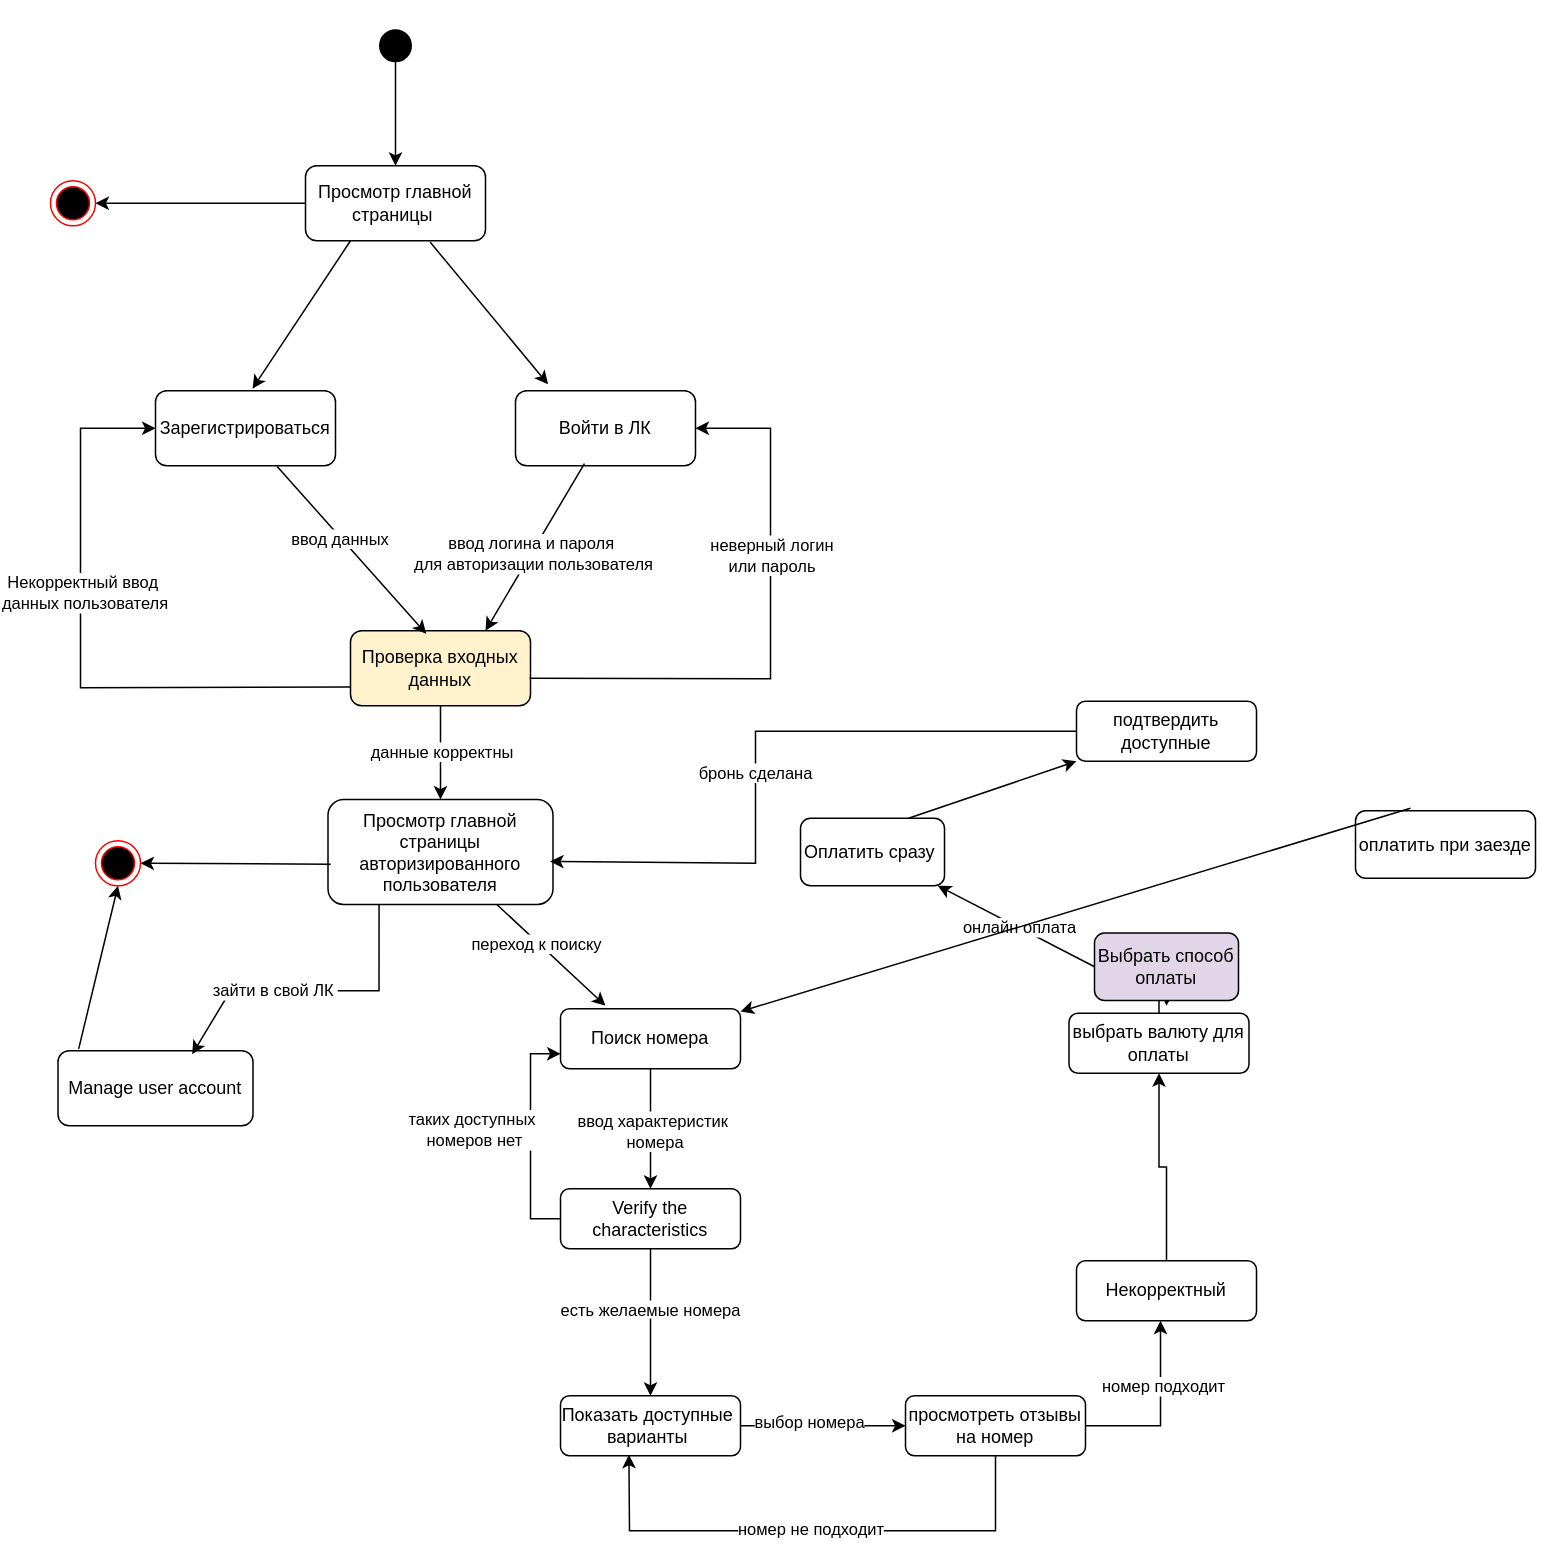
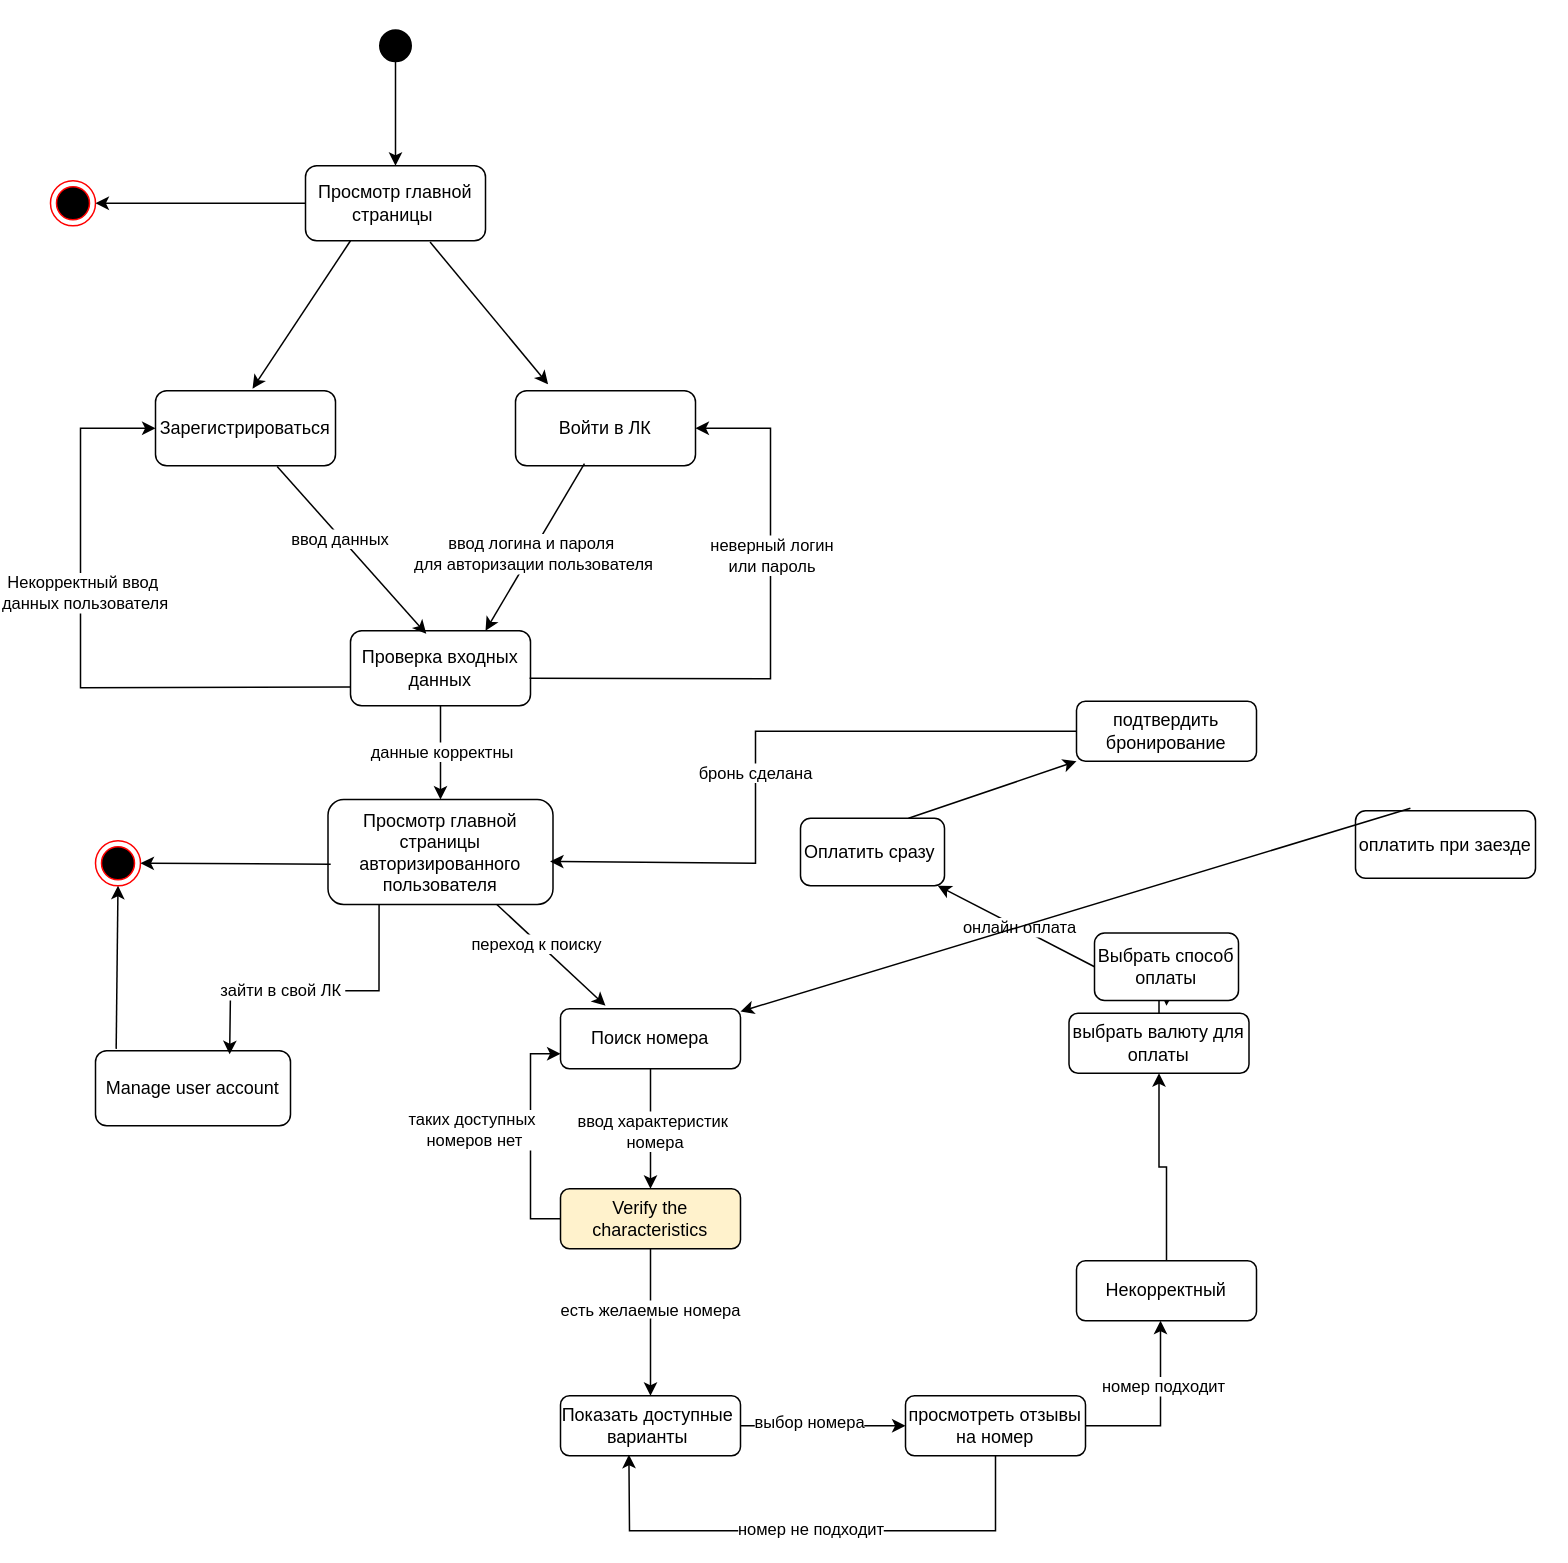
node "Проверка входных данных": fillcolor #fff2cc -> #ffffff
node "подтвердить доступные": label "подтвердить доступные" -> "подтвердить бронирование"
node "Выбрать способ оплаты": fillcolor #e1d5e7 -> #ffffff
node "Manage user account": moved (155, 1088) -> (193, 1088)
node "Verify the characteristics": fillcolor #ffffff -> #fff2cc
